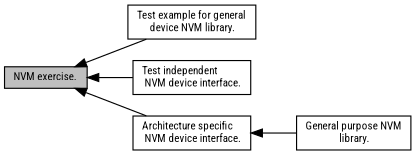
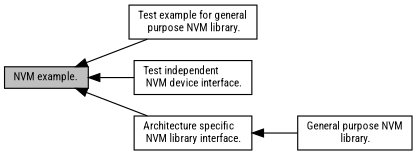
node "Test example for general device NVM library.": label "Test example for general device NVM library." -> "Test example for general purpose NVM library."
node "NVM exercise.": label "NVM exercise." -> "NVM example."
node "Architecture specific NVM device interface.": label "Architecture specific NVM device interface." -> "Architecture specific NVM library interface."
